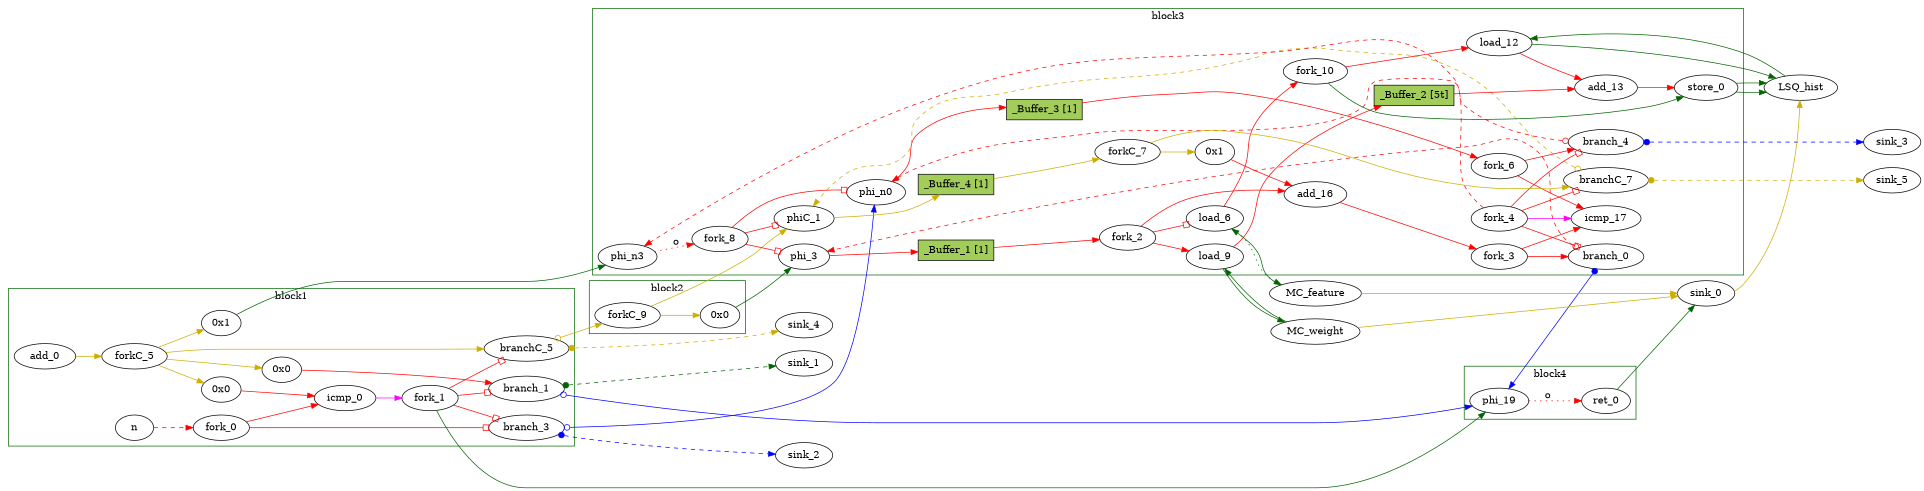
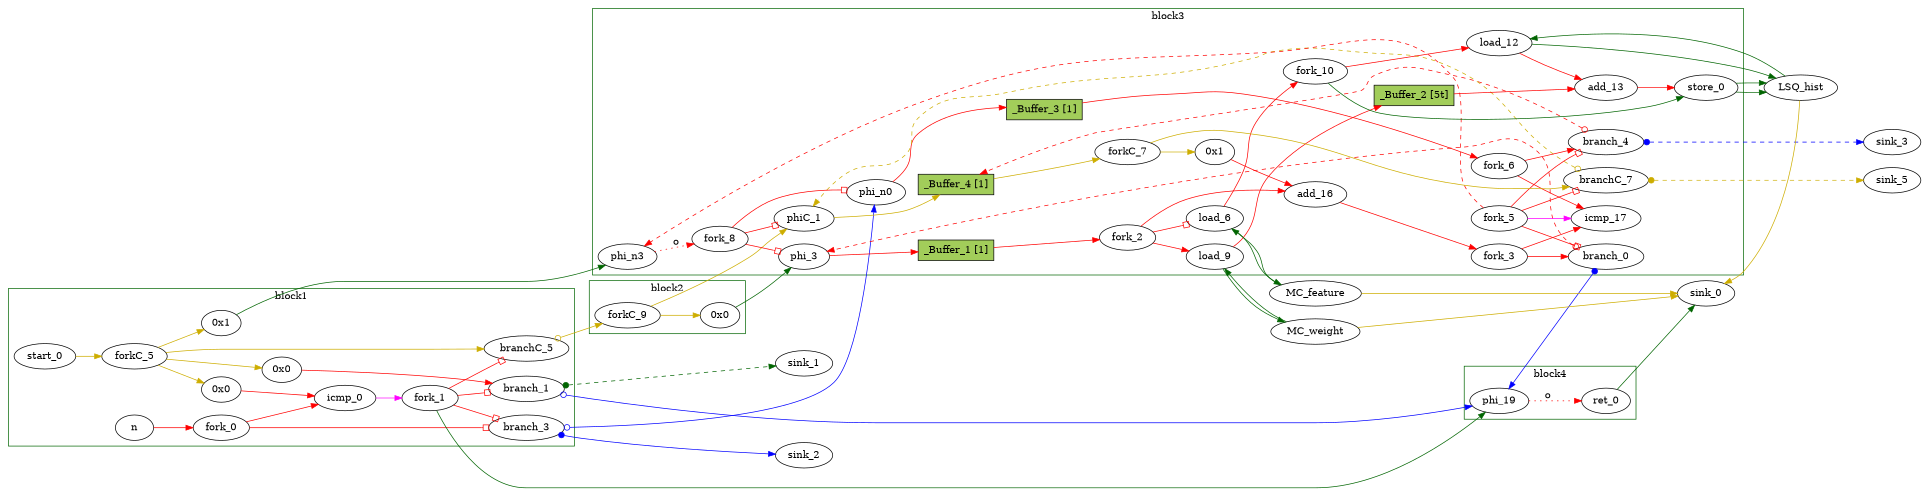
edge "branch_4" -- "phi_n0": now "branch_4" -- "_Buffer_4 [1]"
edge "sink_0" -> "LSQ_hist": reversed
node "fork_4": label "fork_4" -> "fork_5"
edge "load_6" -> "MC_feature": style dotted -> solid
node "sink_4": removed
node "add_0": label "add_0" -> "start_0"
edge "n" -> "fork_0": style dashed -> solid
edge "branch_3" -- "sink_2": style dashed -> solid
